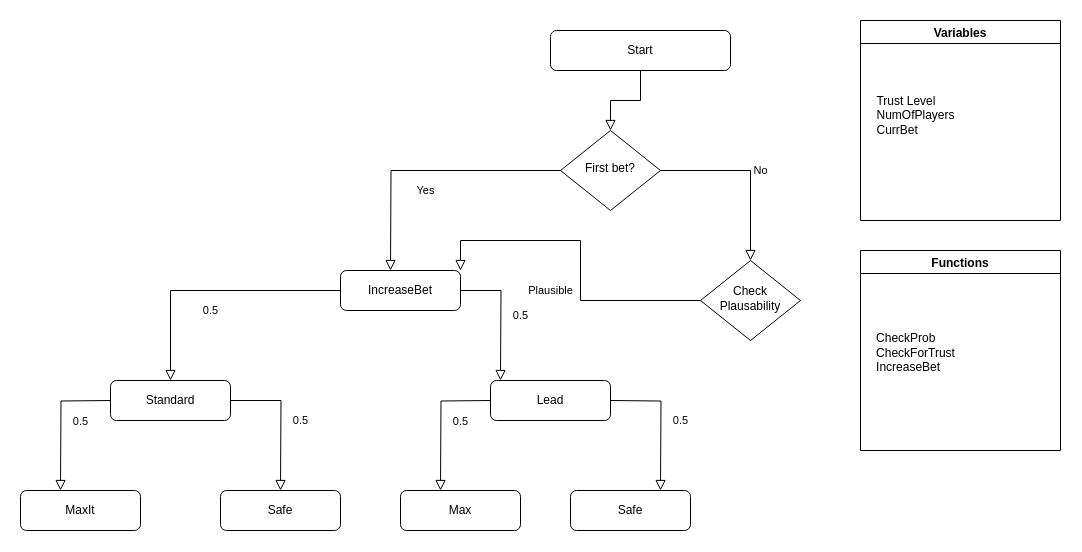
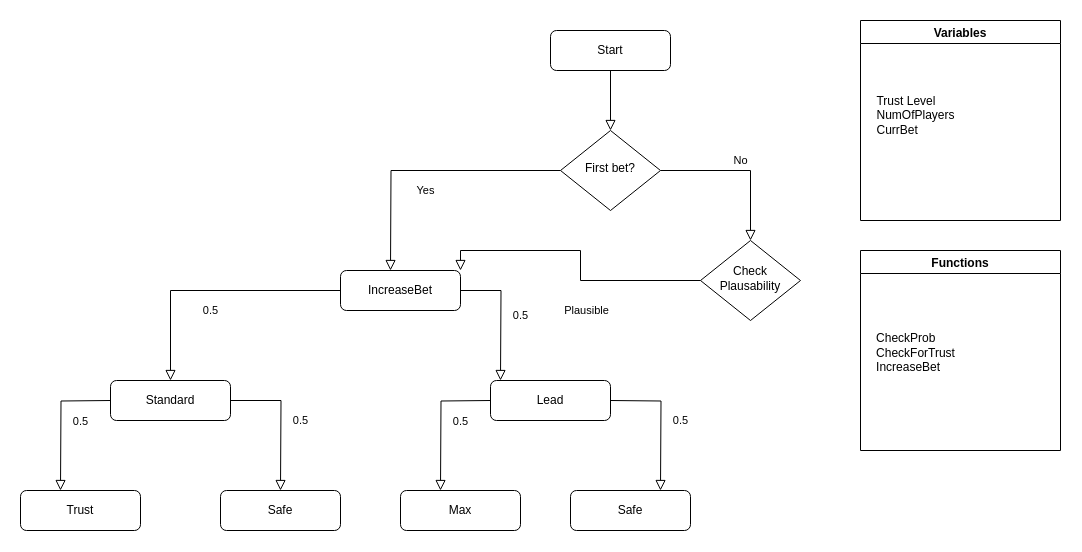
node "Start": size 180x40 -> 120x40
node "Check Plausability": moved (751, 301) -> (751, 281)
node "MaxIt": label "MaxIt" -> "Trust"
